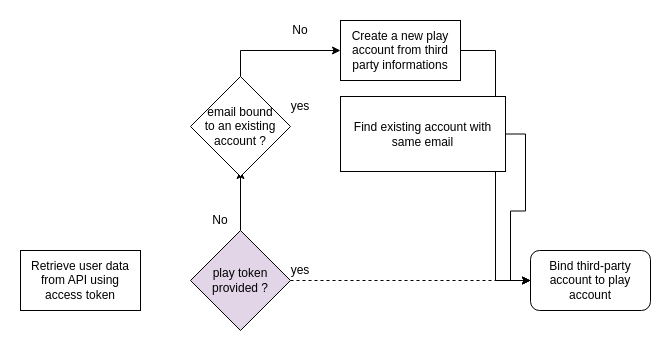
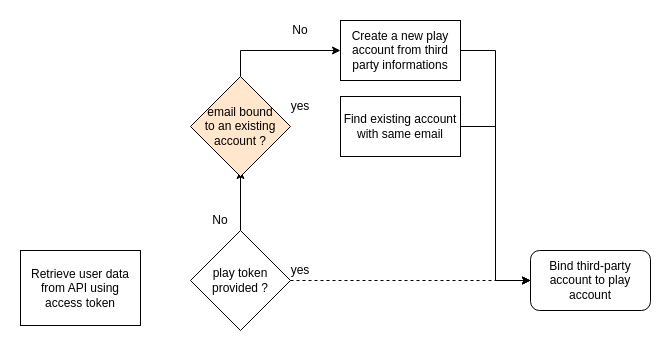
node "email bound to an existing account ?": fillcolor #ffffff -> #ffe6cc
node "Find existing account with same email": size 165x75 -> 120x60
node "Retrieve user data from API using access token": size 120x60 -> 120x75
node "play token provided ?": fillcolor #e1d5e7 -> #ffffff
